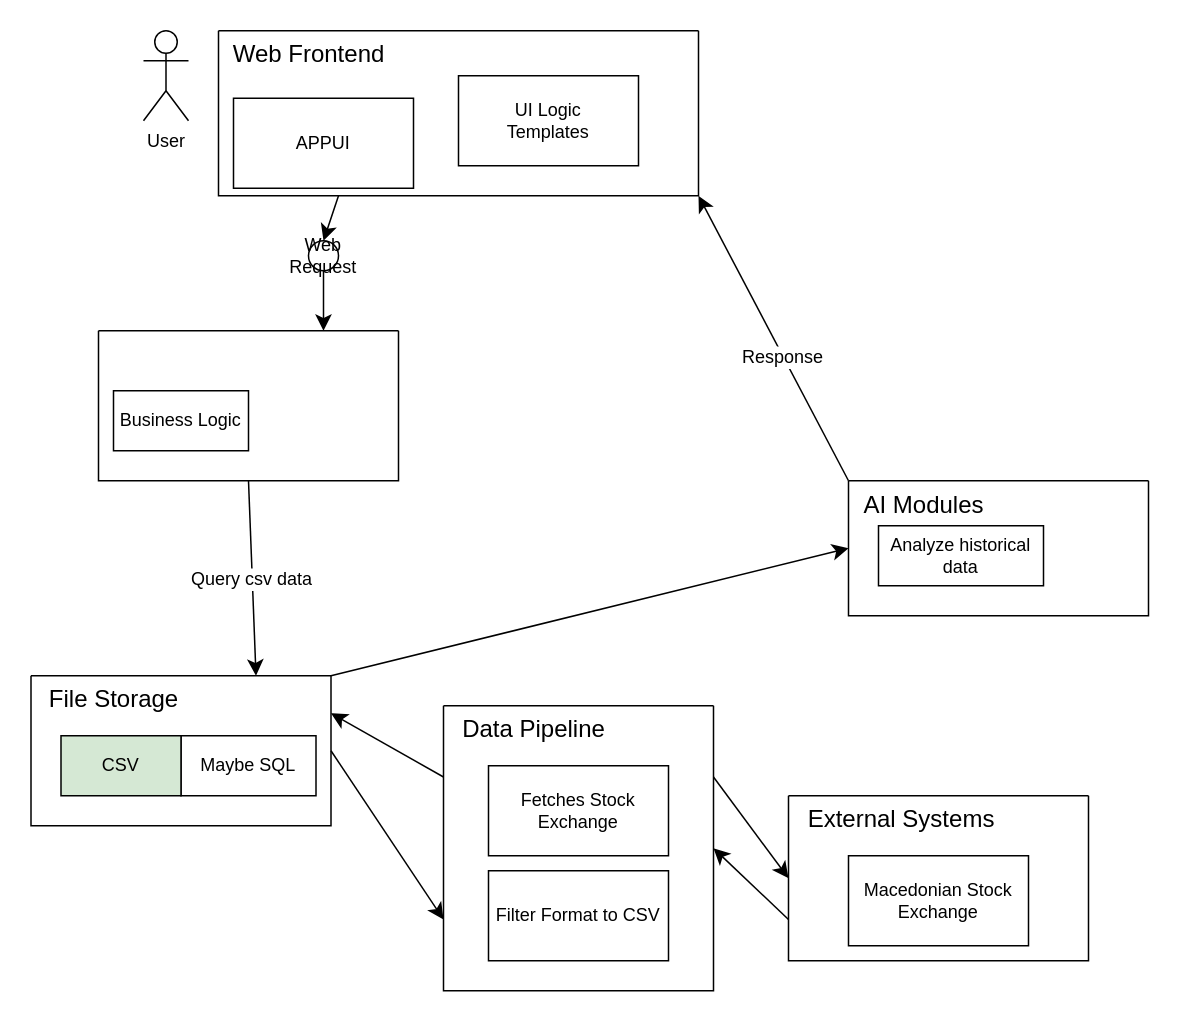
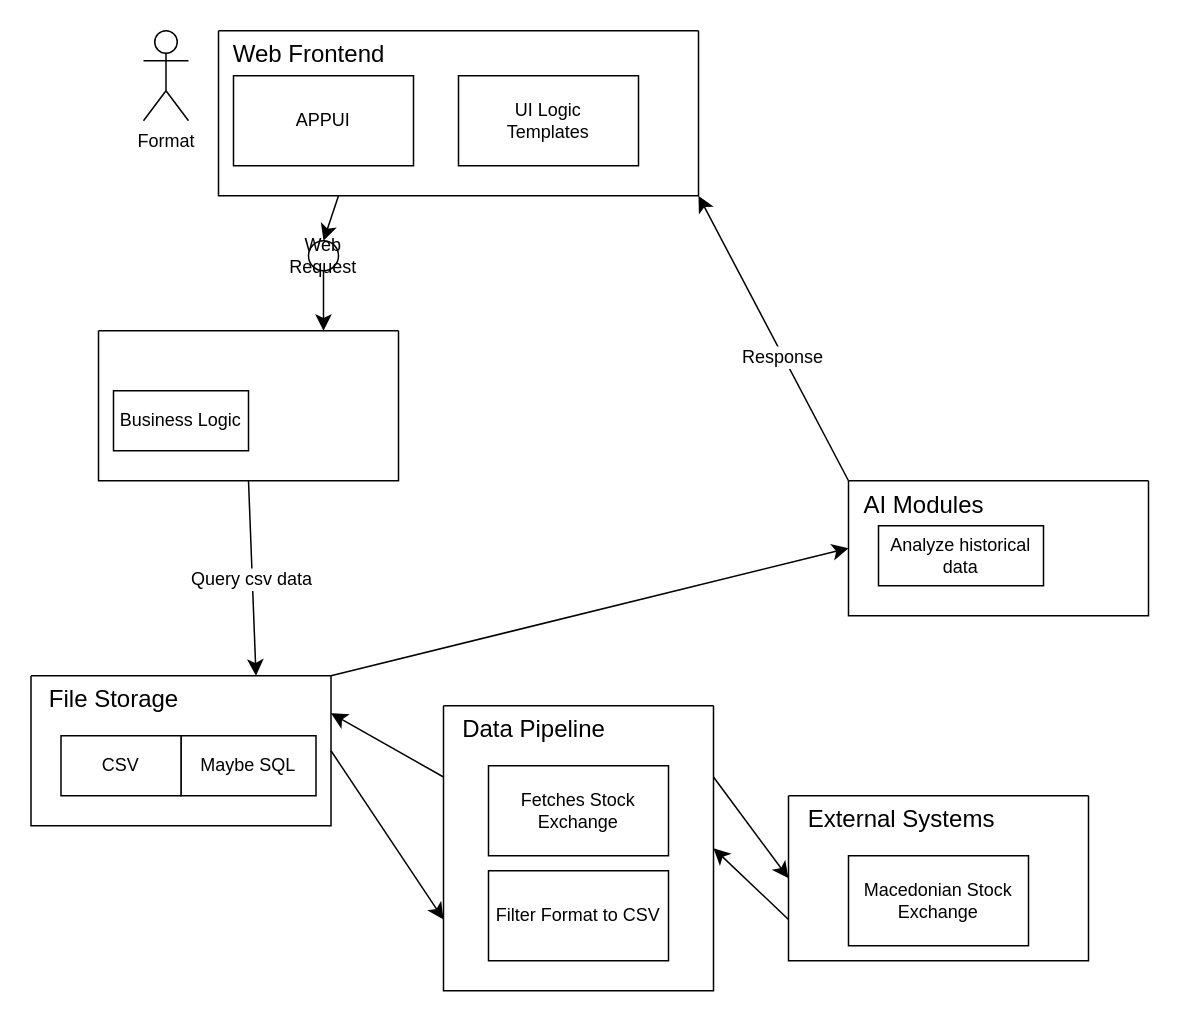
node "User": label "User" -> "Format"
node "APPUI": moved (323, 143) -> (323, 121)
node "CSV": fillcolor #d5e8d4 -> #ffffff
